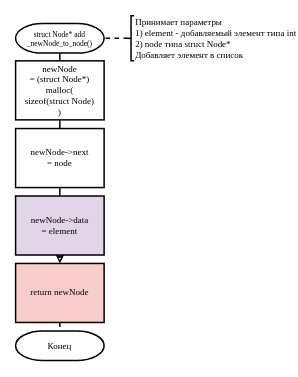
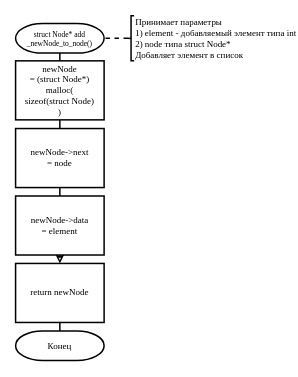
node "newNode->data = element": fillcolor #e1d5e7 -> #ffffff
node "return newNode": fillcolor #f8cecc -> #ffffff
edge "return newNode" -- "Конец": style dashed -> solid
